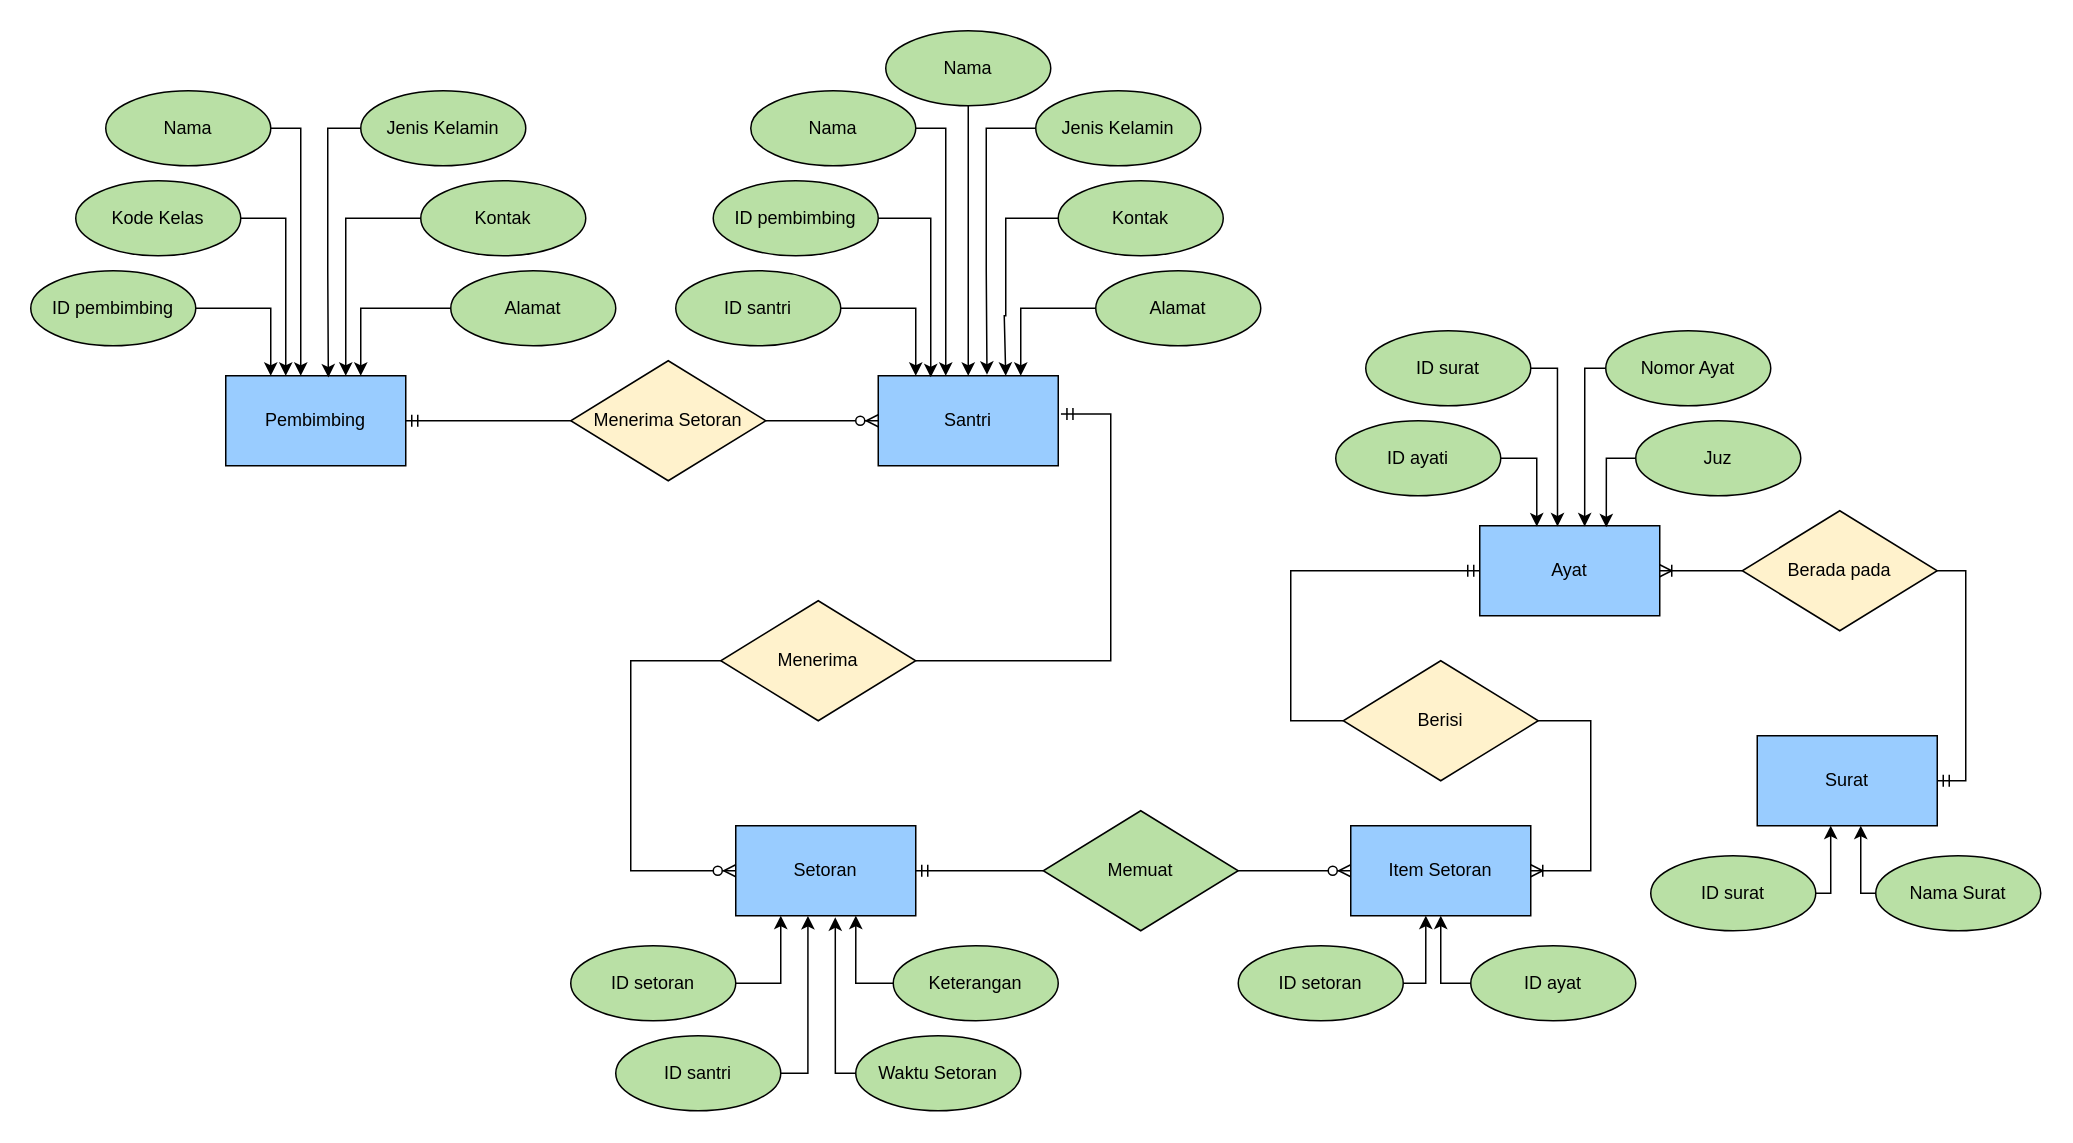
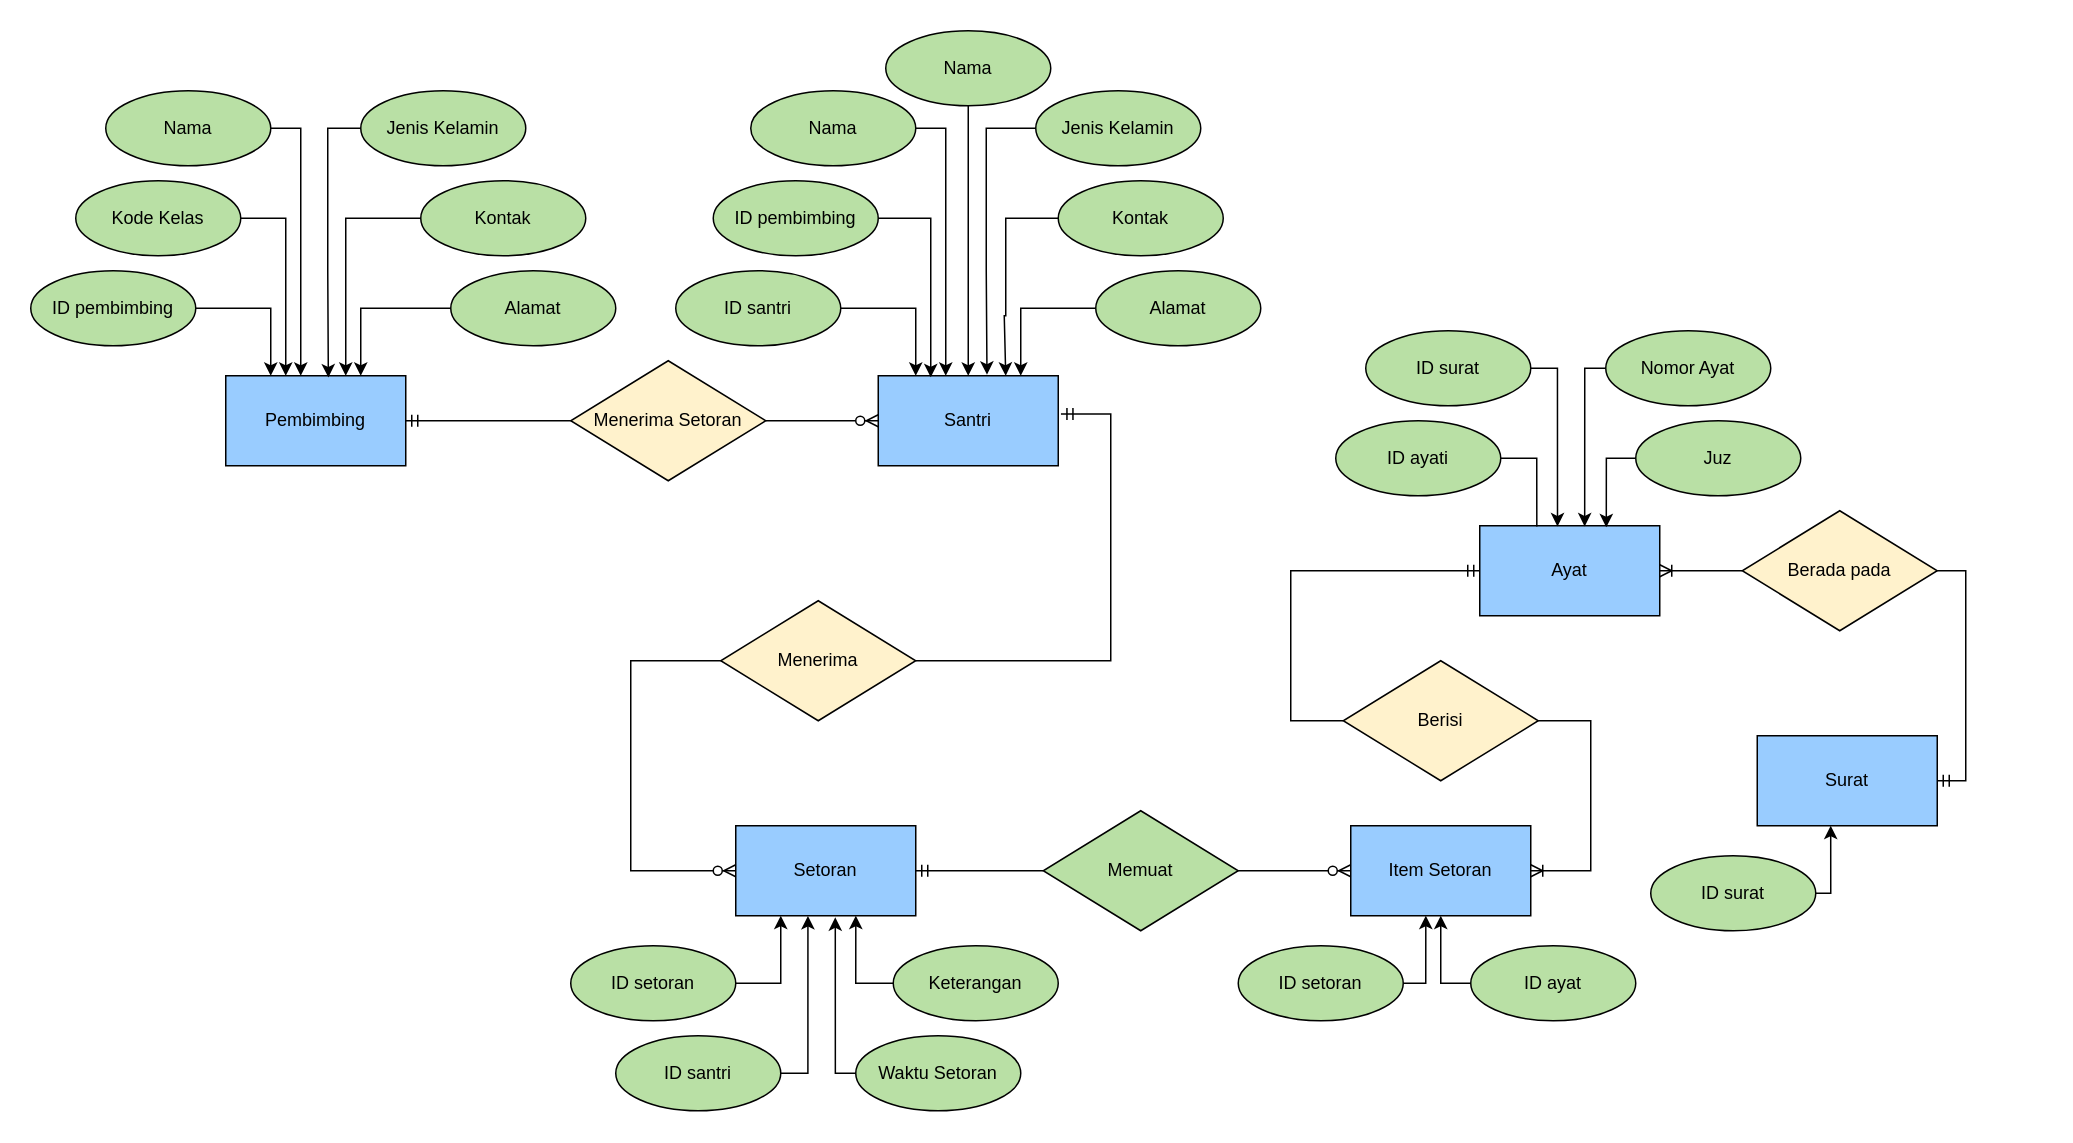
edge "ID ayati" -> "Ayat": arrowhead classic -> none
edge "Nama Surat" -> "Surat": removed
node "Nama Surat": removed
